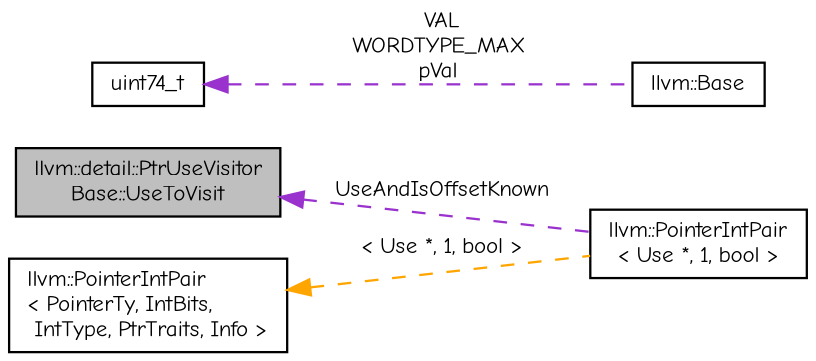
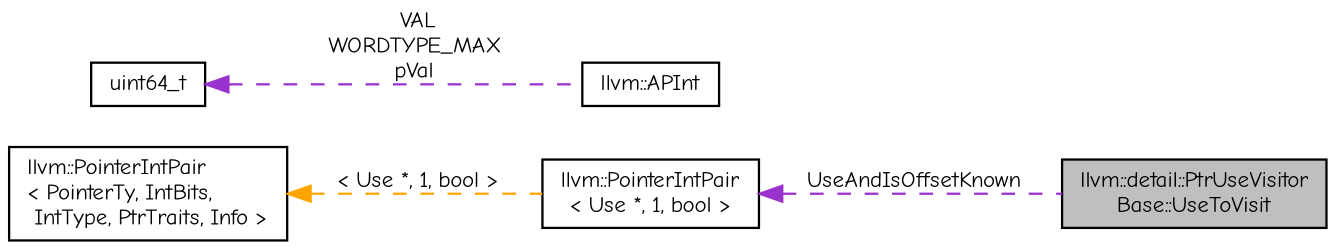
node "uint74_t": label "uint74_t" -> "uint64_t"
node "llvm::Base": label "llvm::Base" -> "llvm::APInt"
edge "llvm::PointerIntPair < Use *, 1, bool >" -> "llvm::detail::PtrUseVisitor Base::UseToVisit": reversed
